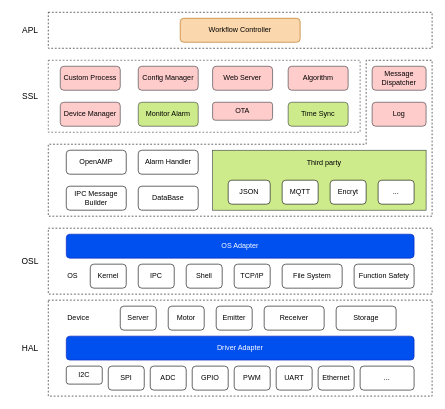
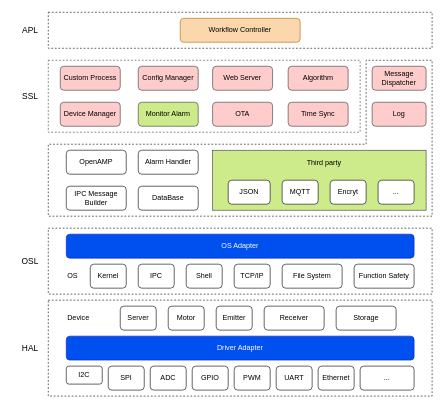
node "OTA": size 60x18 -> 60x24
node "Time Sync": fillcolor #cdeb8b -> #ffcccc
